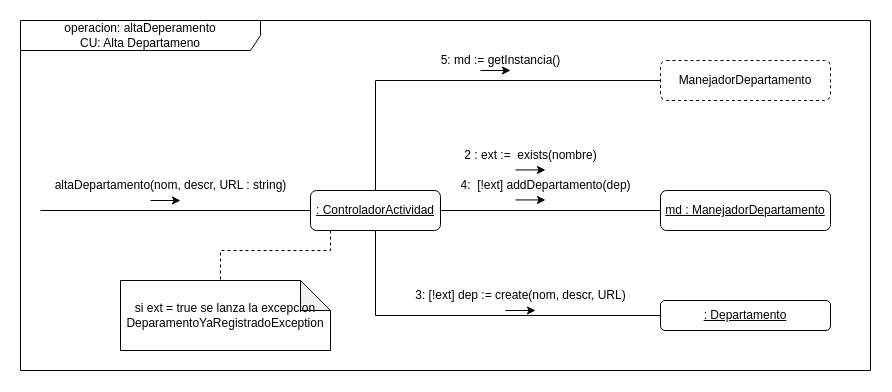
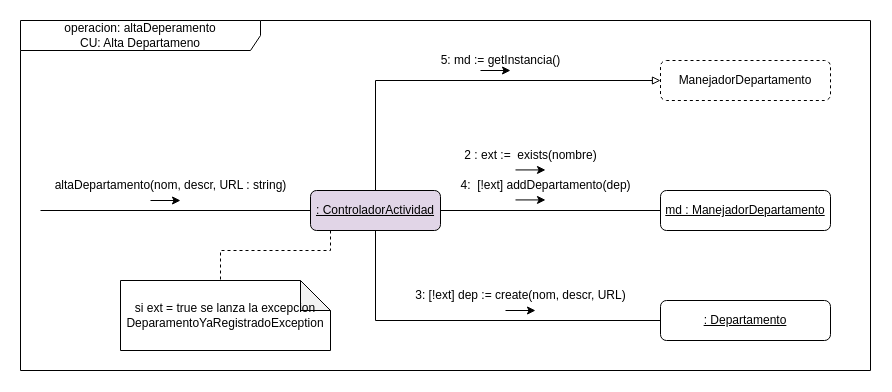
edge "ManejadorDepartamento" -- ": ControladorActividad": arrowhead none -> block
node ": ControladorActividad": fillcolor #ffffff -> #e1d5e7
node ": Departamento": size 170x30 -> 170x40
